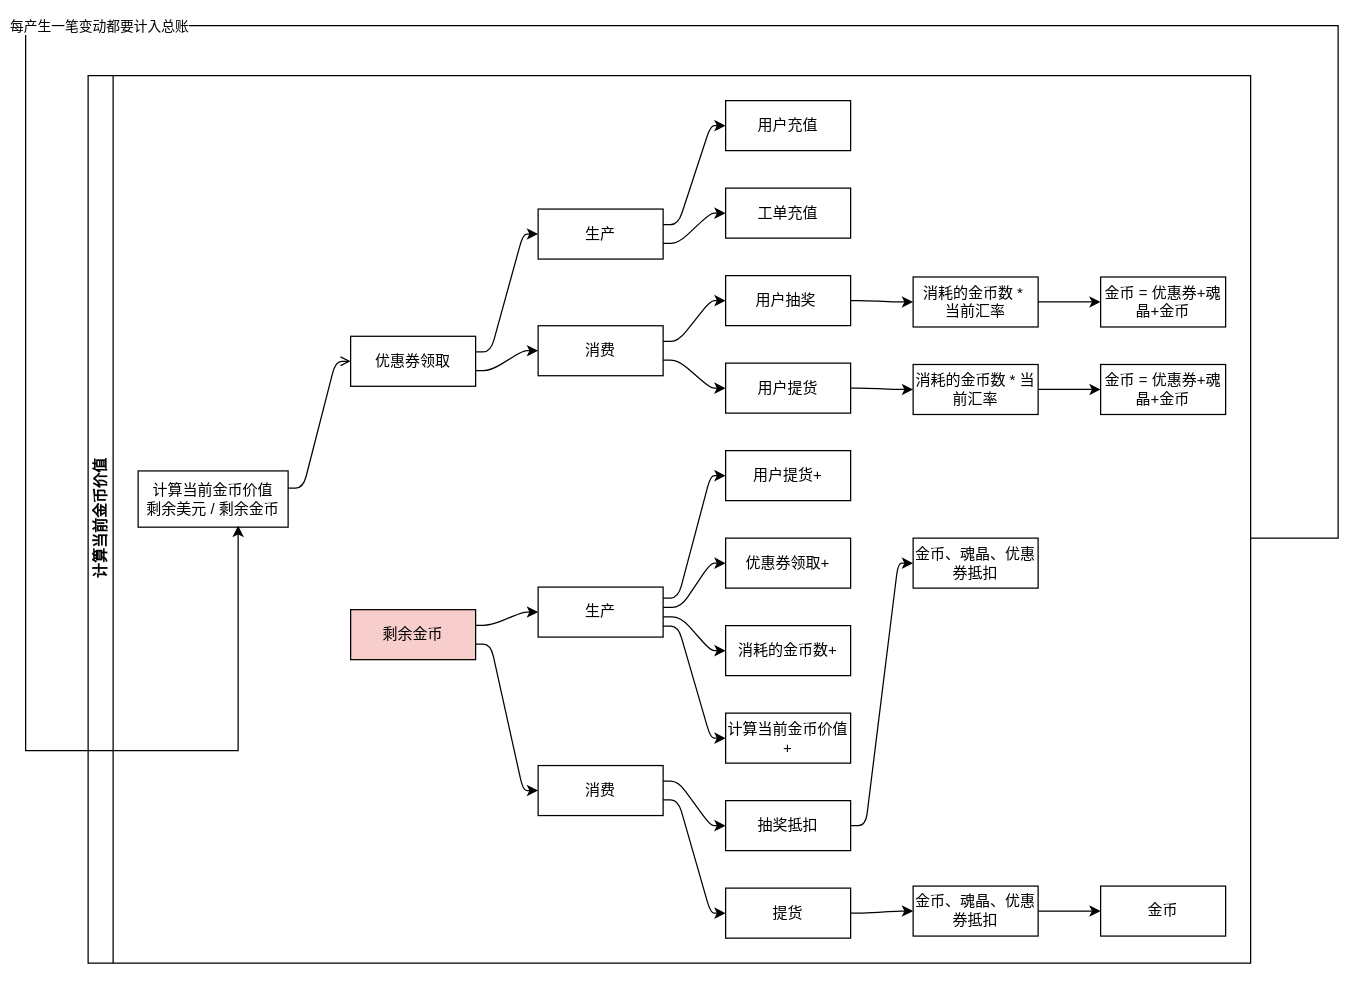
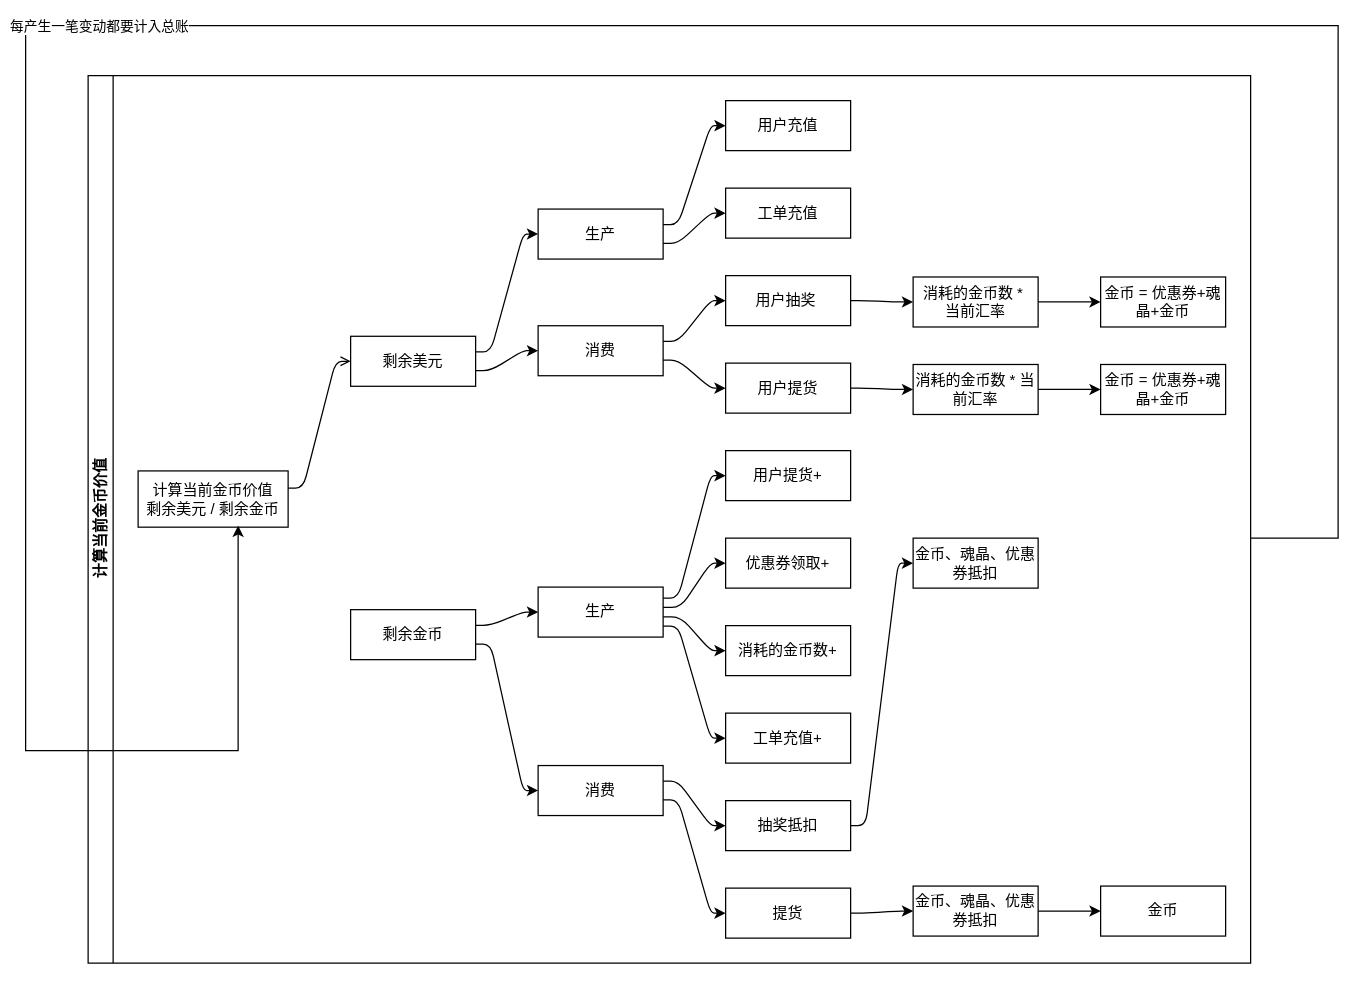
node "优惠券领取": label "优惠券领取" -> "剩余美元"
node "剩余金币": fillcolor #f8cecc -> #ffffff
node "计算当前金币价值+": label "计算当前金币价值+" -> "工单充值+"
